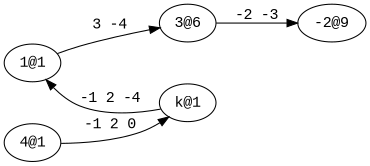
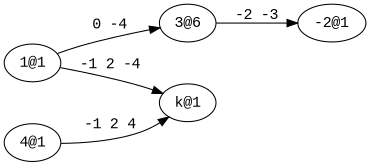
node "-2@9": label "-2@9" -> "-2@1"
edge "1@1" -> "3@6": label "3 -4" -> "0 -4"
edge "k@1" -> "1@1": reversed
edge "4@1" -> "k@1": label "-1 2 0" -> "-1 2 4"
